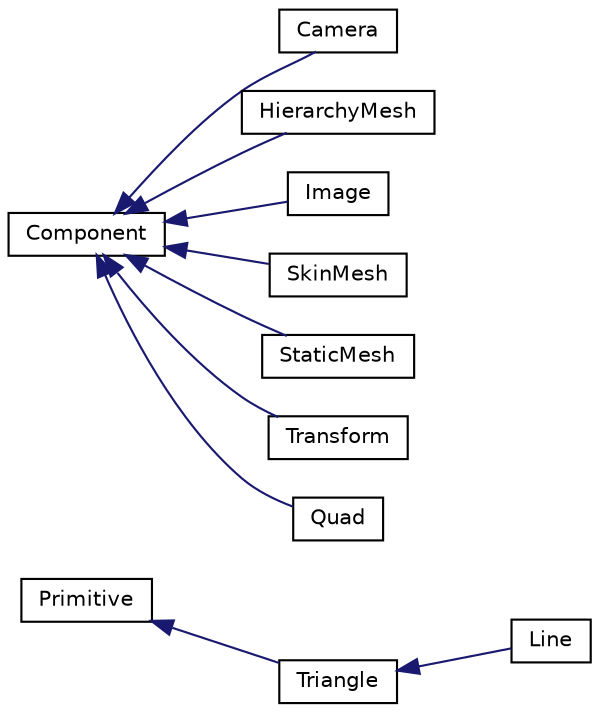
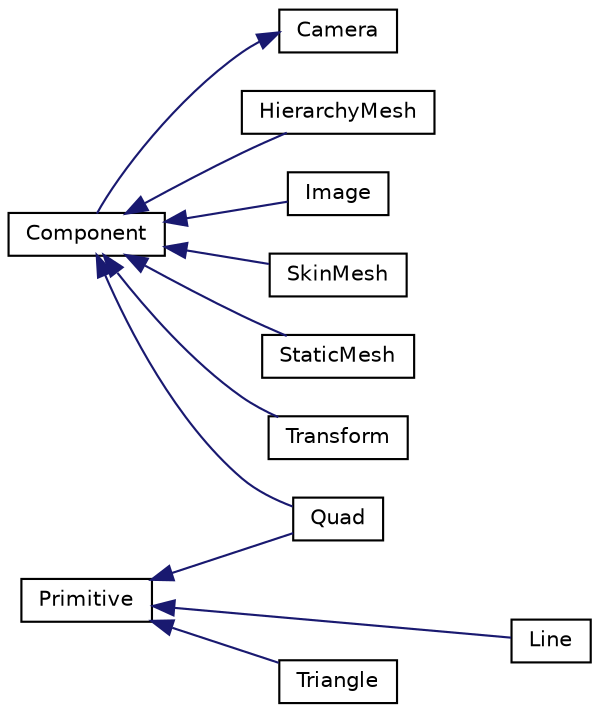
edge "Camera" -> "Component": reversed
edge "Quad" -> "Primitive": added
edge "Line" -> "Triangle": now "Line" -> "Primitive"
